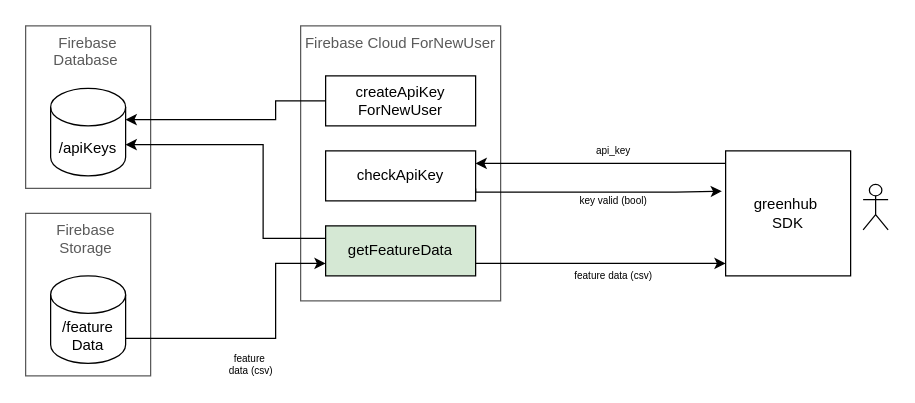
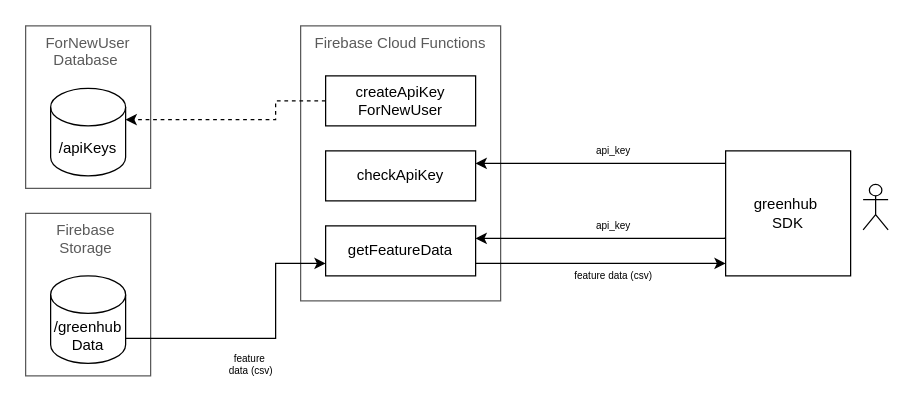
node "Firebase Cloud ForNewUser": label "Firebase Cloud ForNewUser" -> "Firebase Cloud Functions"
node "Firebase Database": label "Firebase Database" -> "ForNewUser Database"
edge "createApiKey ForNewUser" -> "/apiKeys": style solid -> dashed
edge "getFeatureData" -> "/apiKeys": removed
edge "checkApiKey" -> "greenhub SDK": removed, label "key valid (bool)"
edge "greenhub SDK" -> "getFeatureData": added, label "api_key"
node "getFeatureData": fillcolor #d5e8d4 -> #ffffff
node "/feature Data": label "/feature Data" -> "/greenhub Data"
